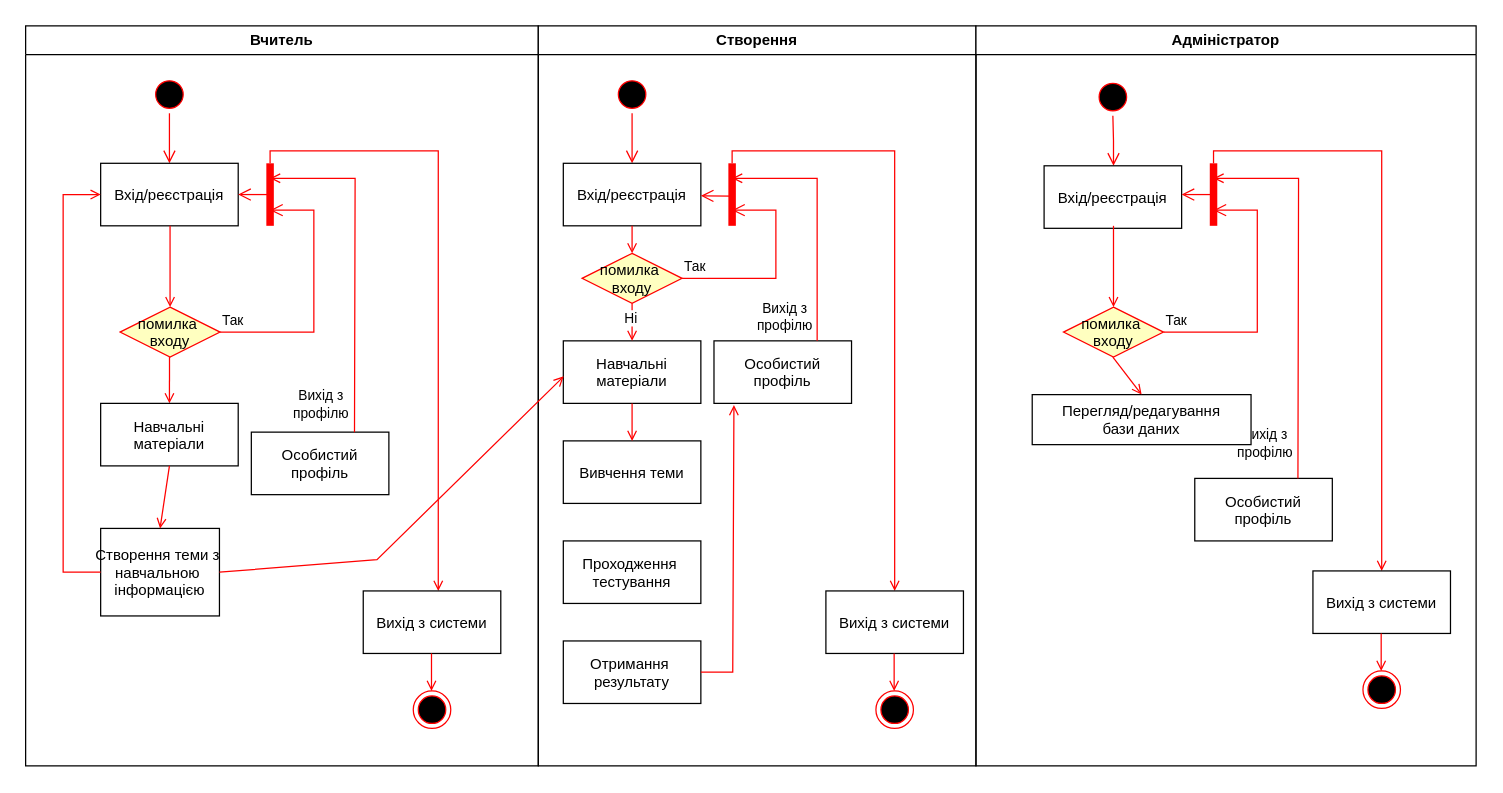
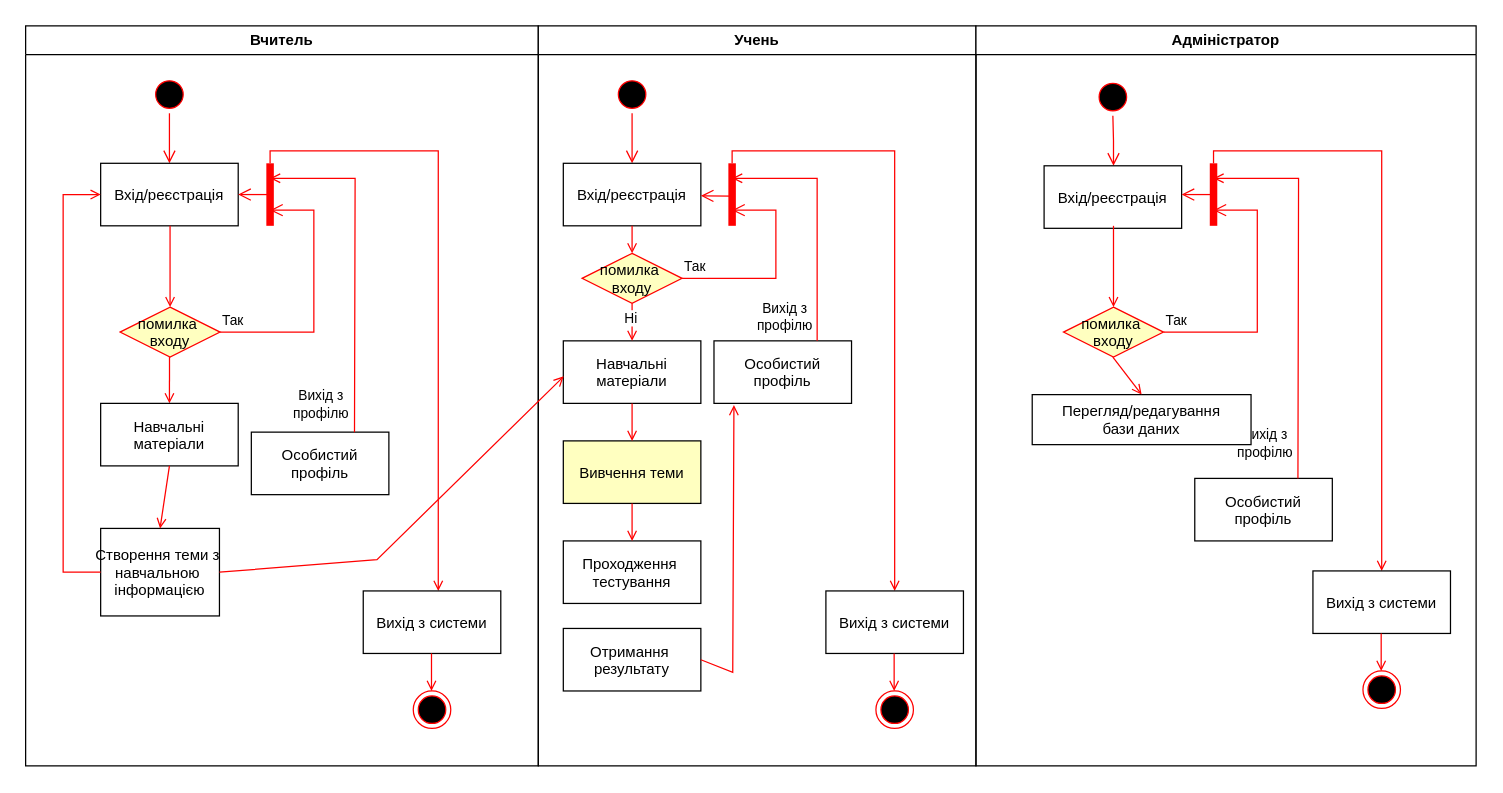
node "Створення": label "Створення" -> "Учень"
node "Вивчення теми": fillcolor #ffffff -> #ffffc0
edge "Вивчення теми" -> "Проходження тестування": added
node "Отримання результату": moved (632, 672) -> (632, 659)
